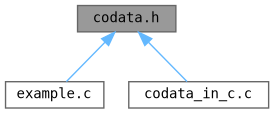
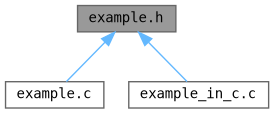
node "codata.h": label "codata.h" -> "example.h"
node "codata_in_c.c": label "codata_in_c.c" -> "example_in_c.c"
